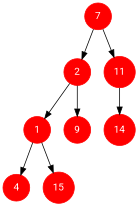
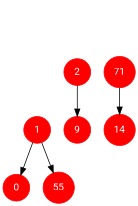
node "7": removed
node "11": label "11" -> "71"
edge "2" -> "1": removed
node "4": label "4" -> "0"
node "15": label "15" -> "55"
